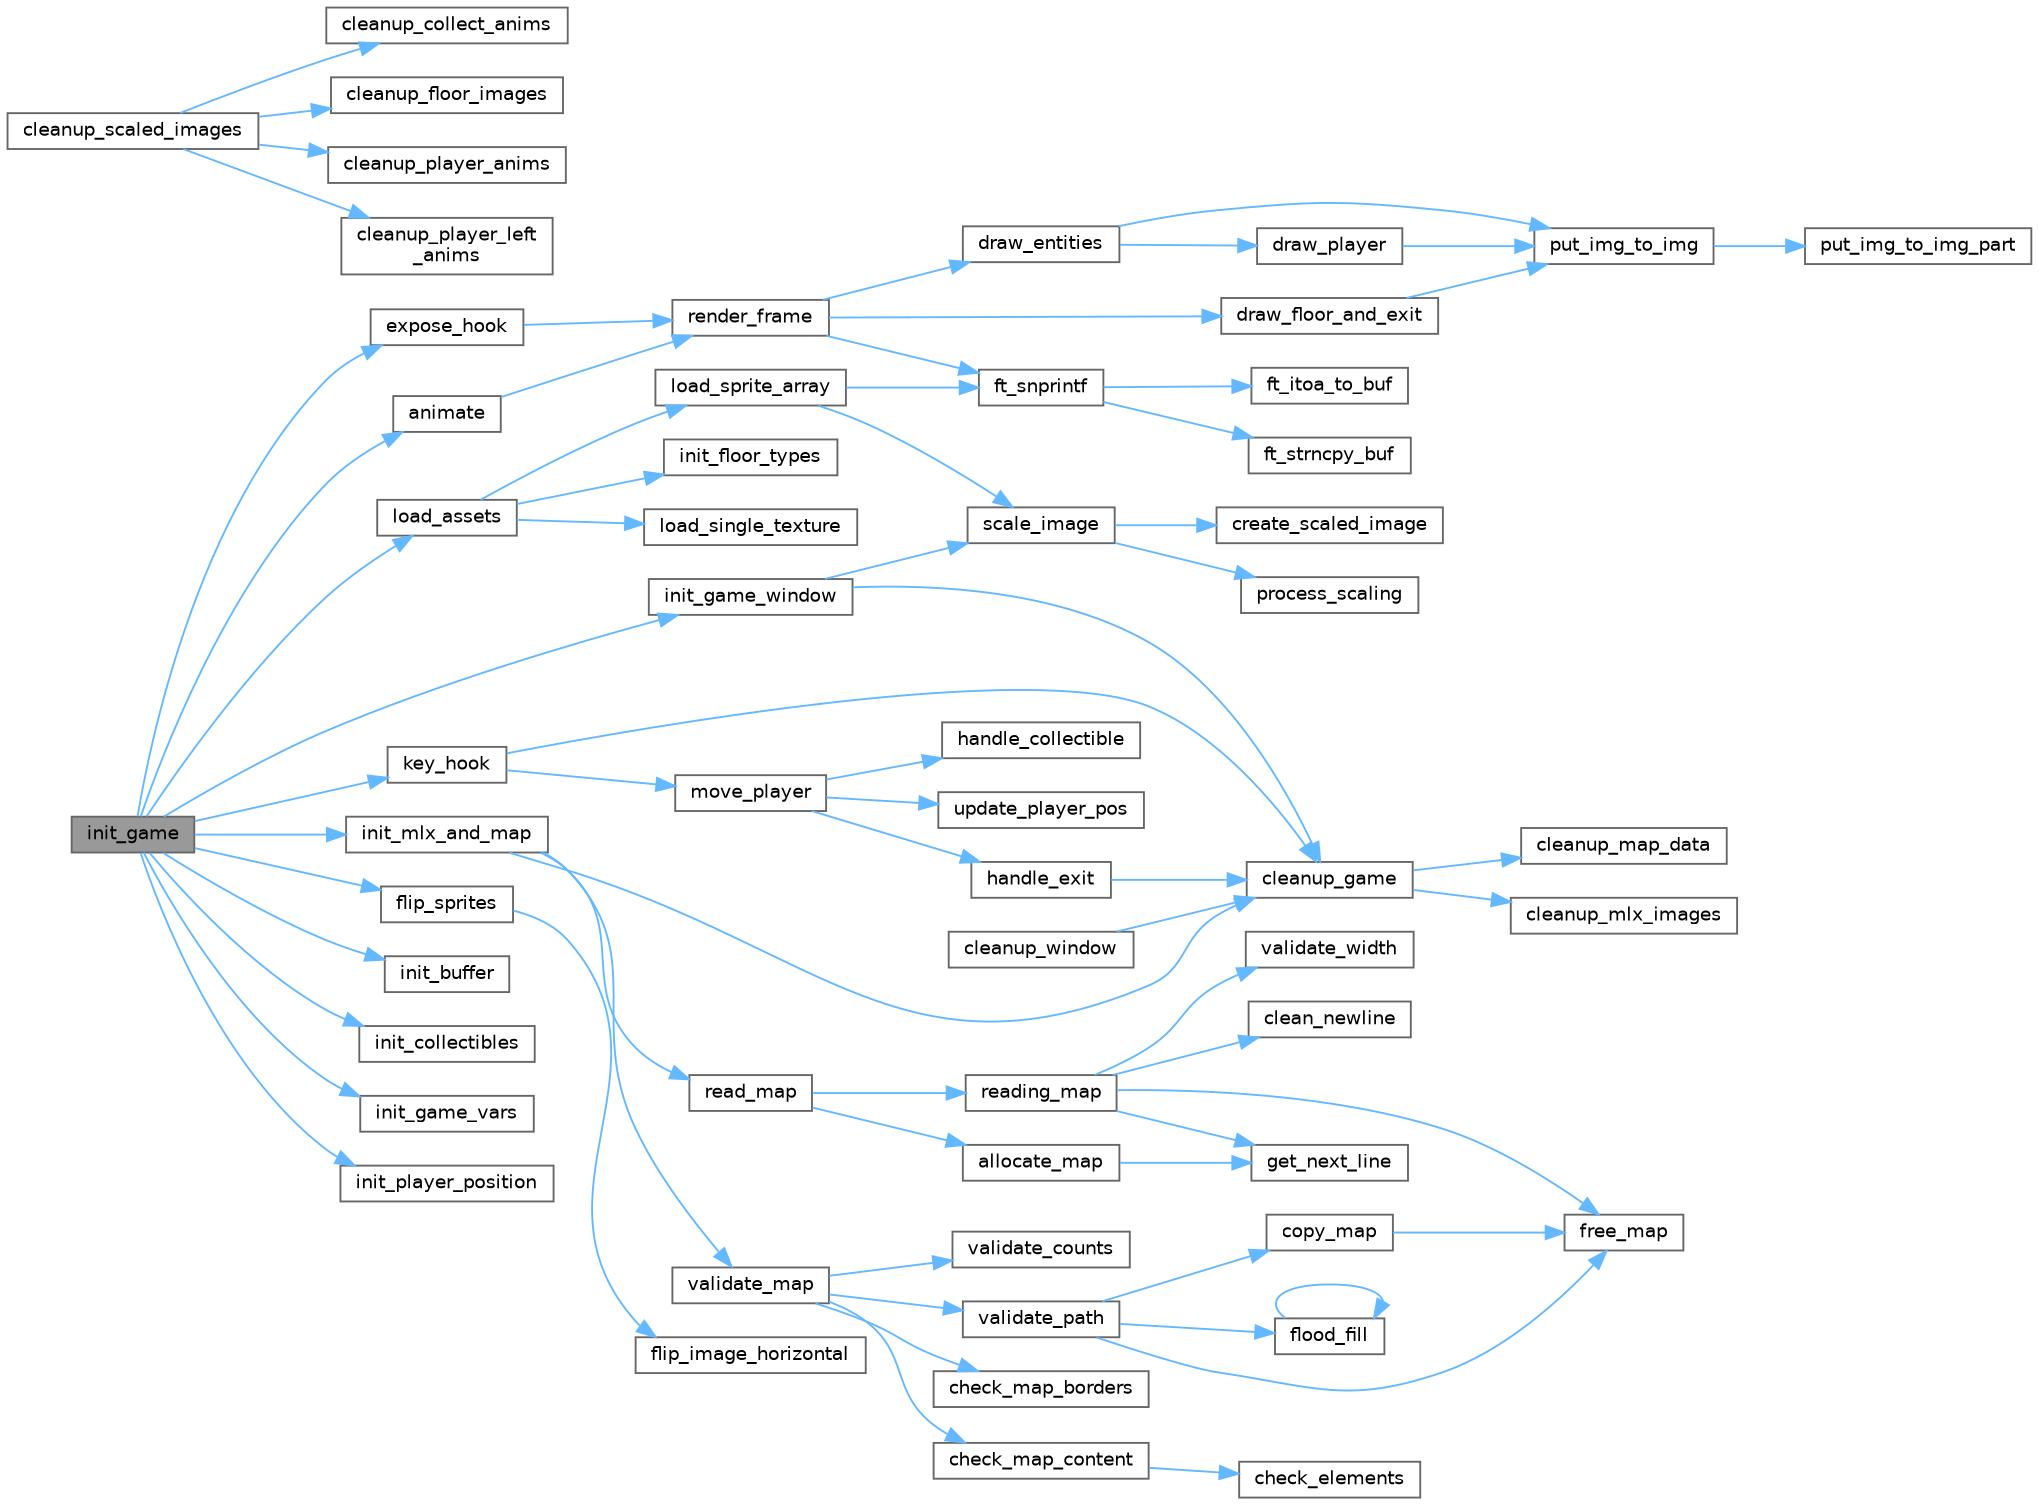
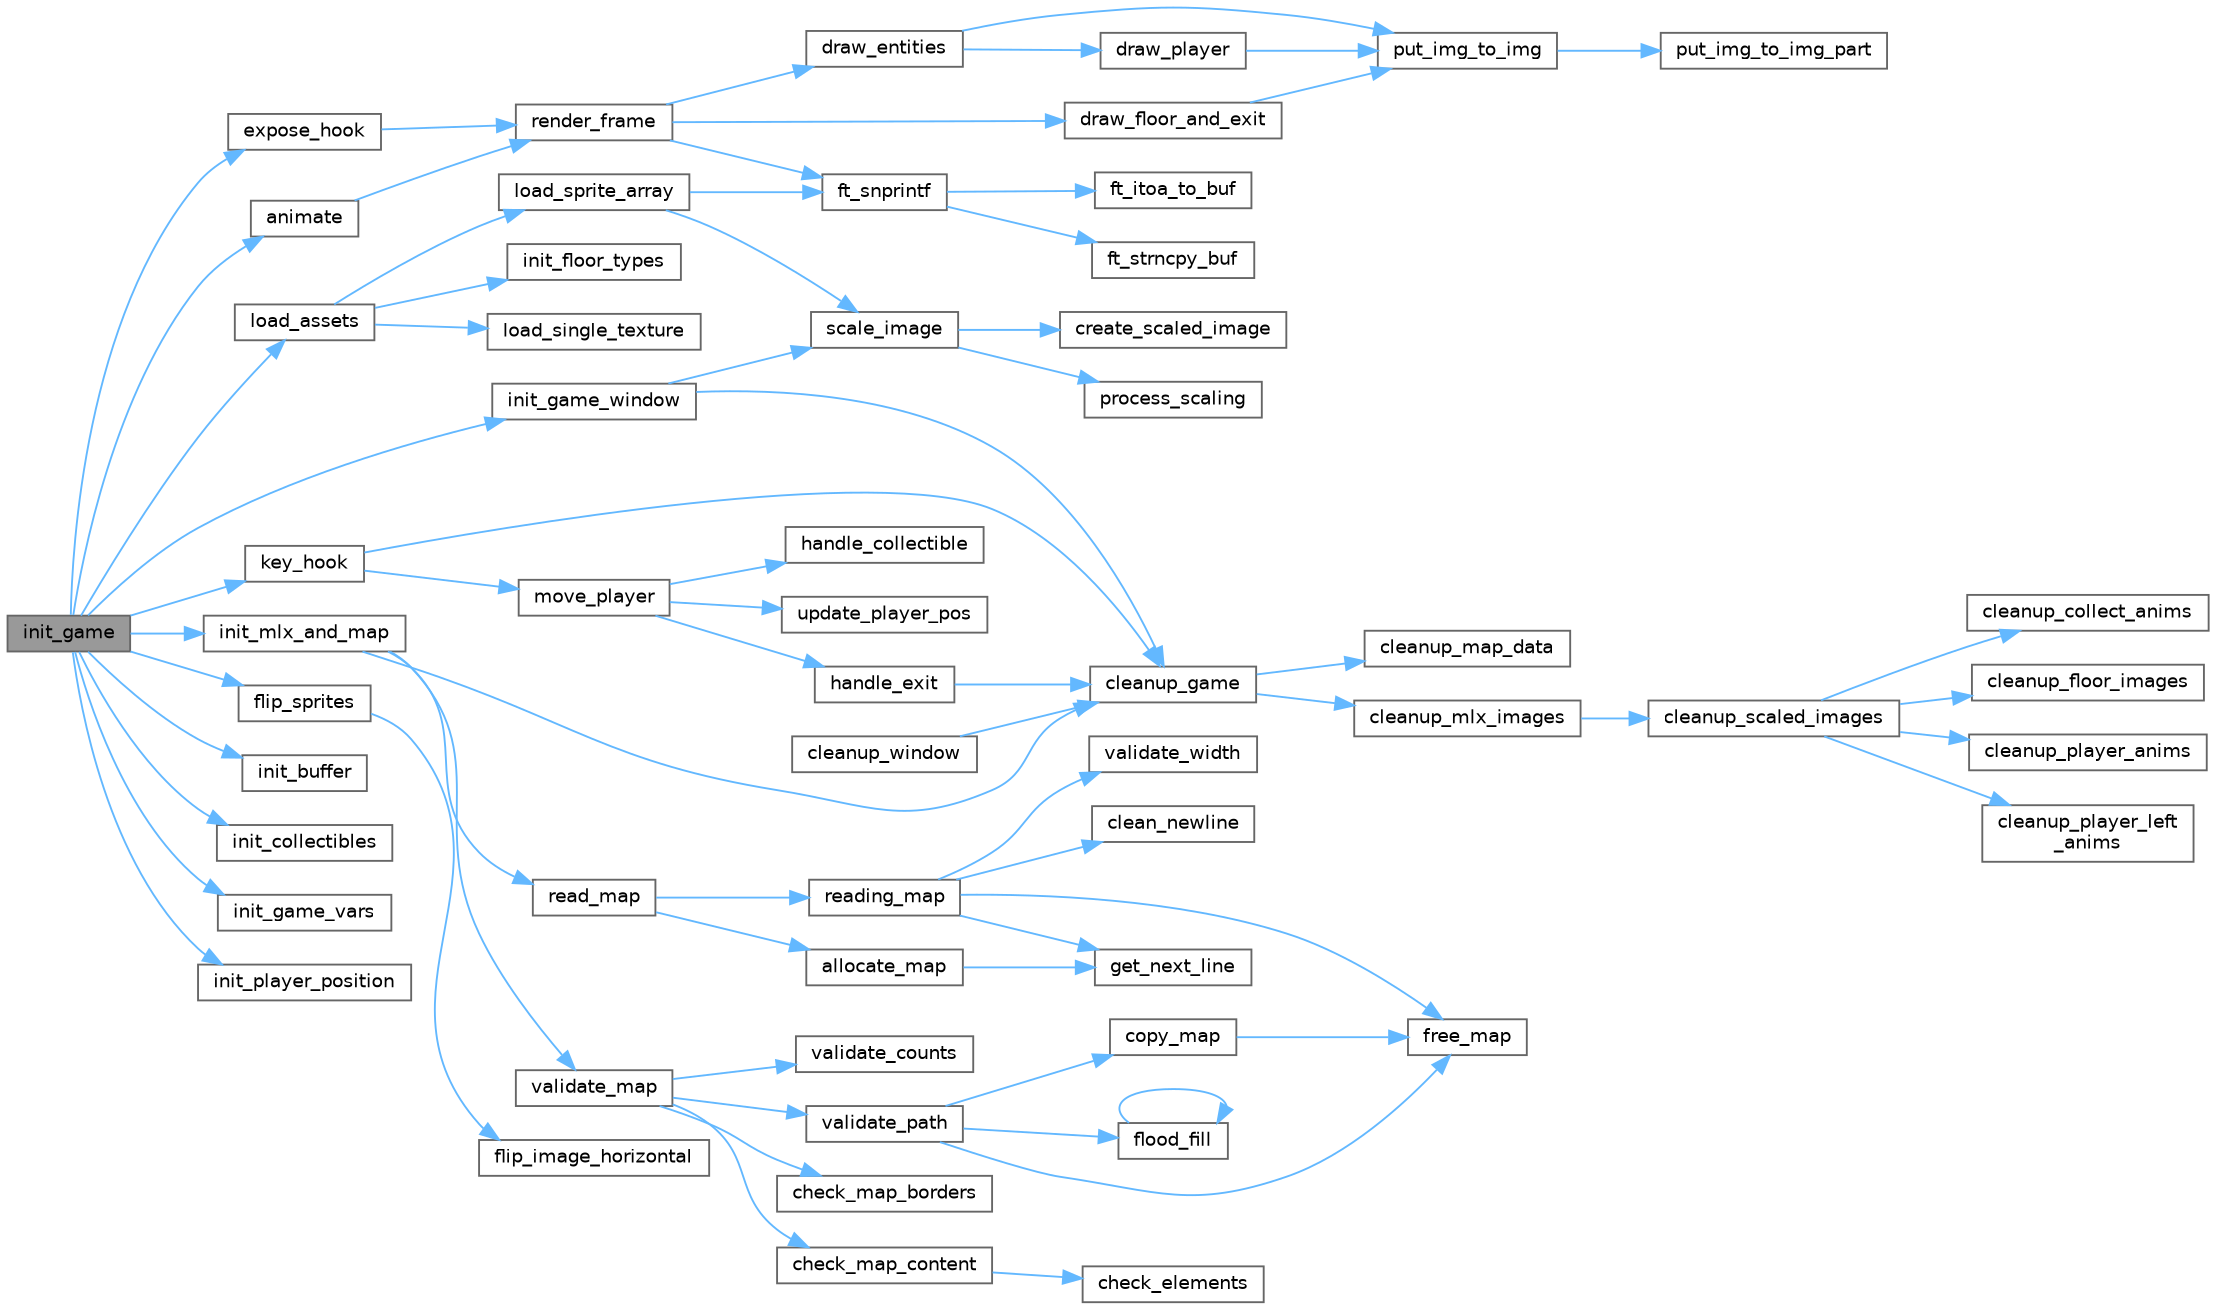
edge "cleanup_mlx_images" -> "cleanup_scaled_images": added
